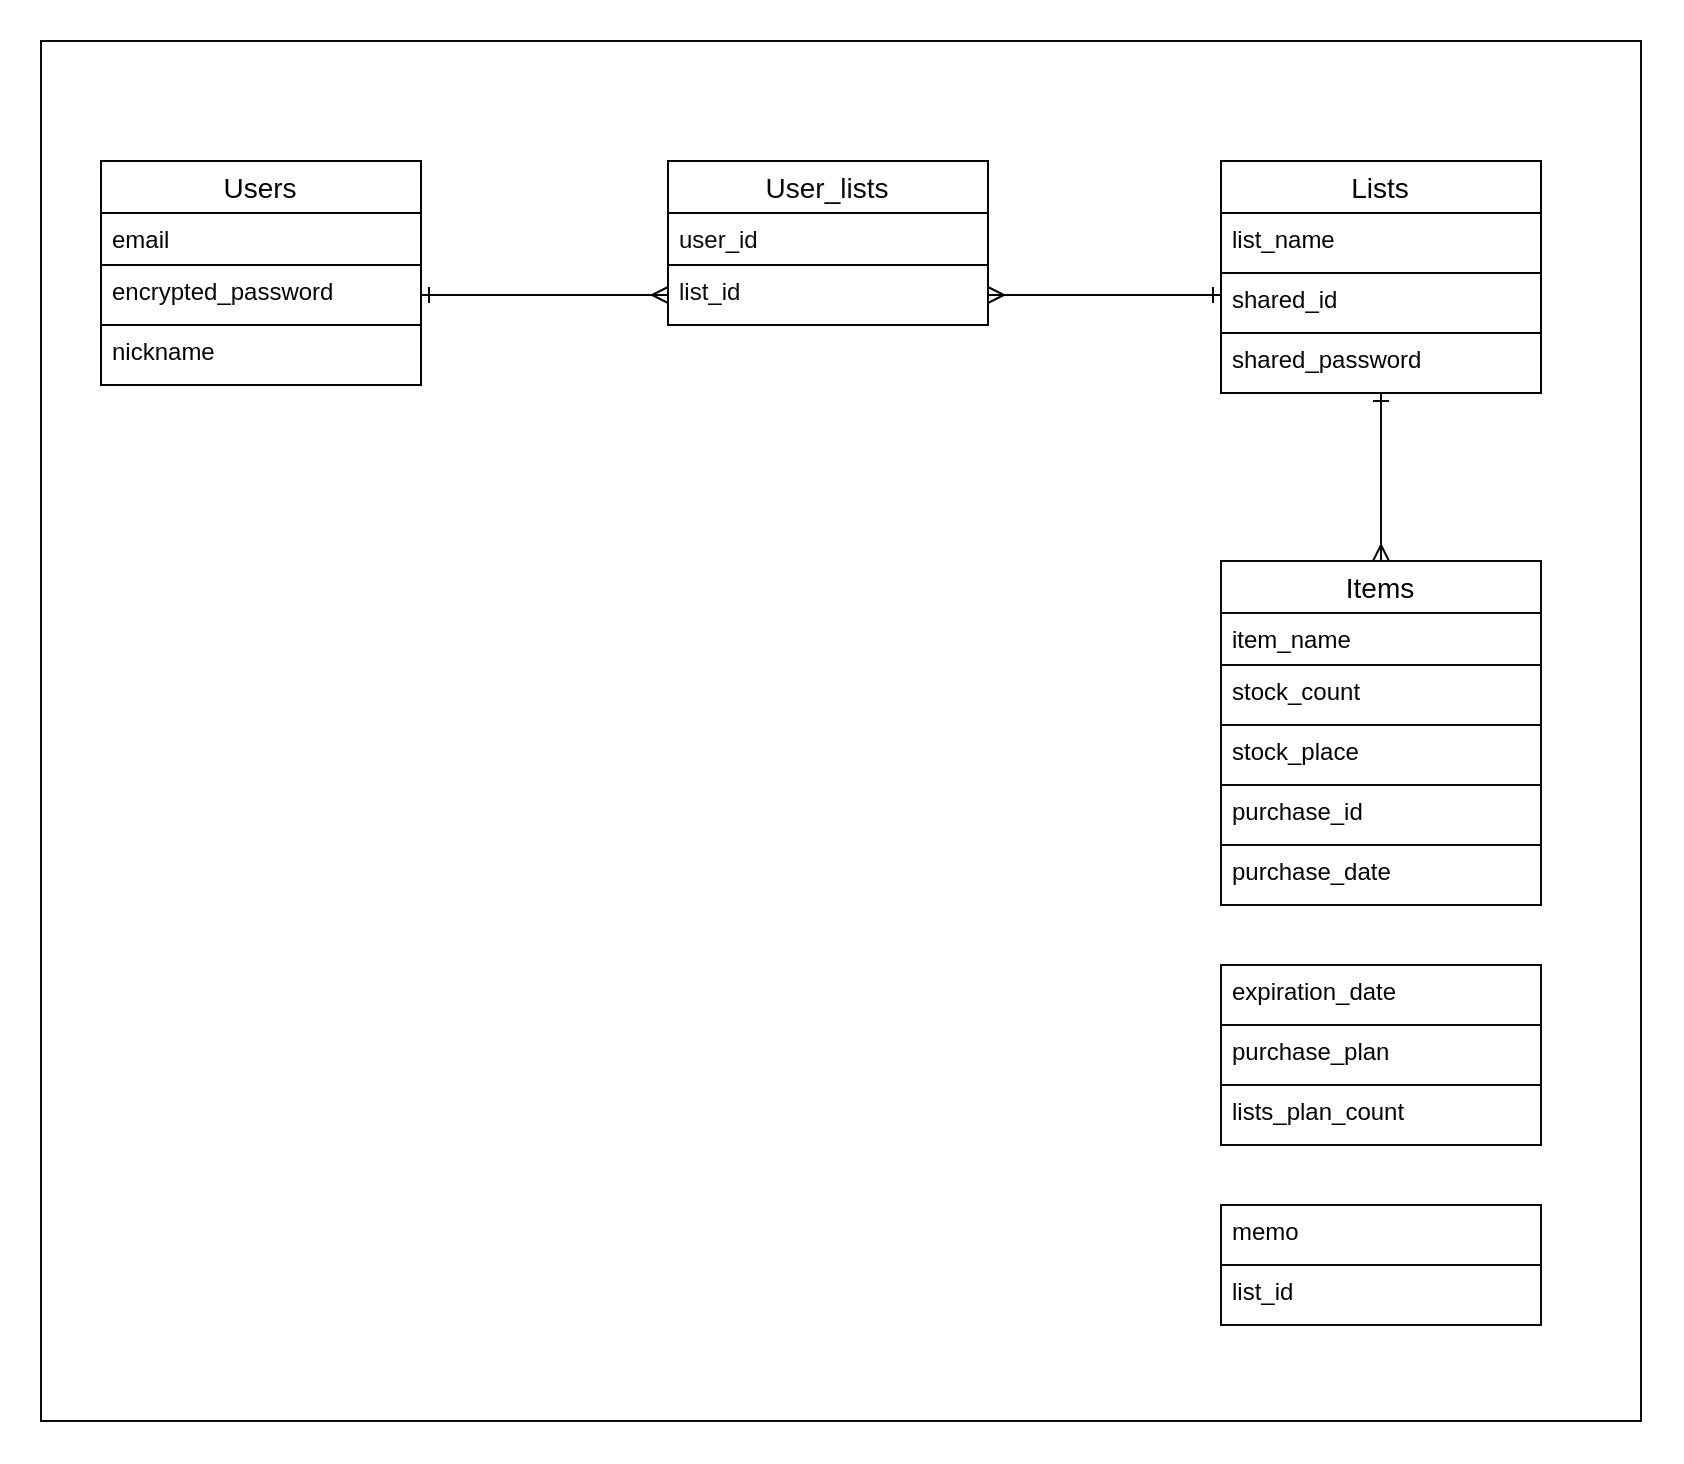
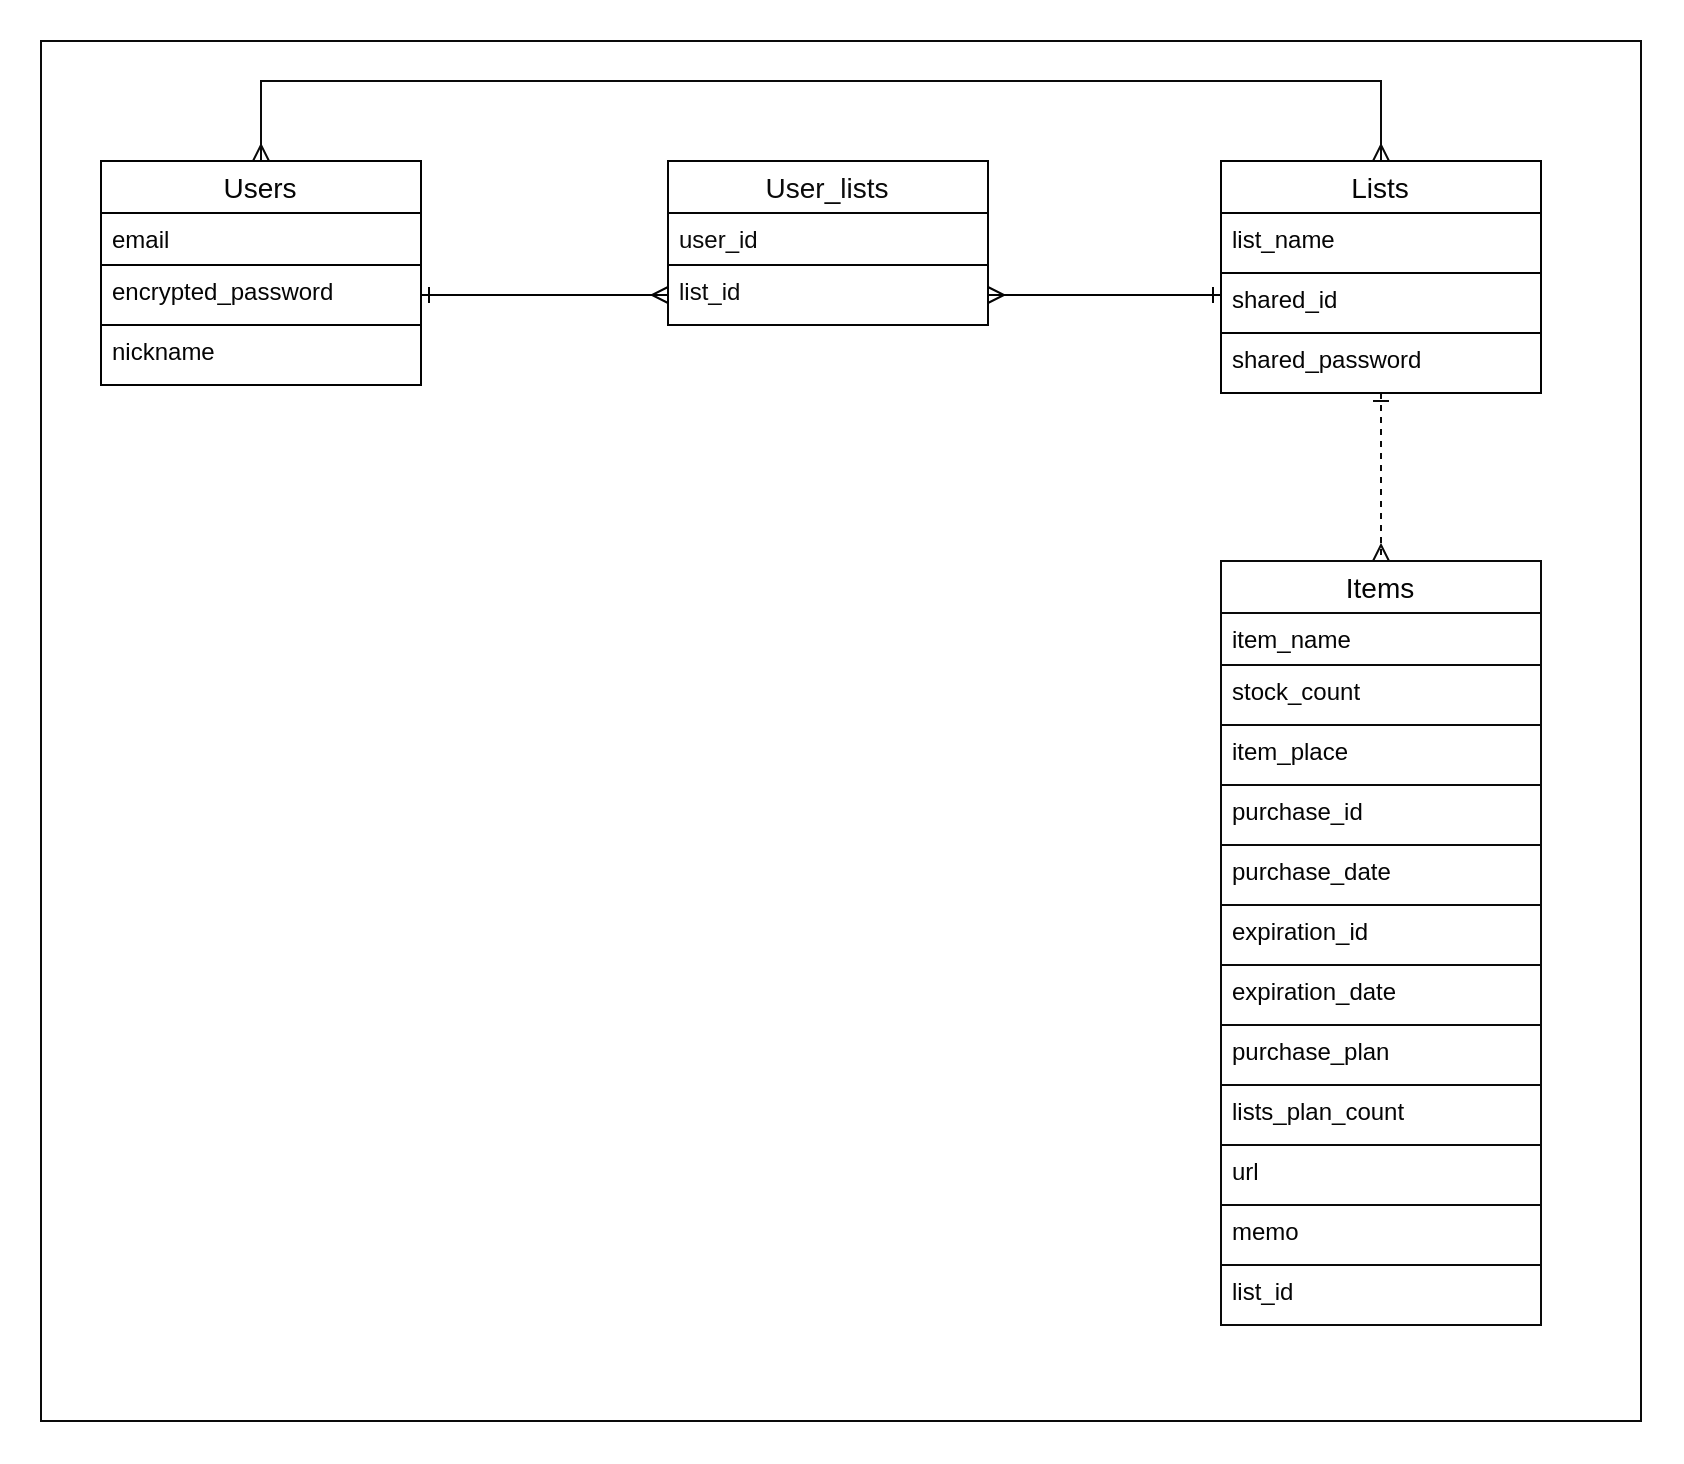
edge "Lists" -- "Users": added
edge "shared_password" -- "Items": style solid -> dashed
node "stock_place": label "stock_place" -> "item_place"
node "expiration_id": added
node "url": added
